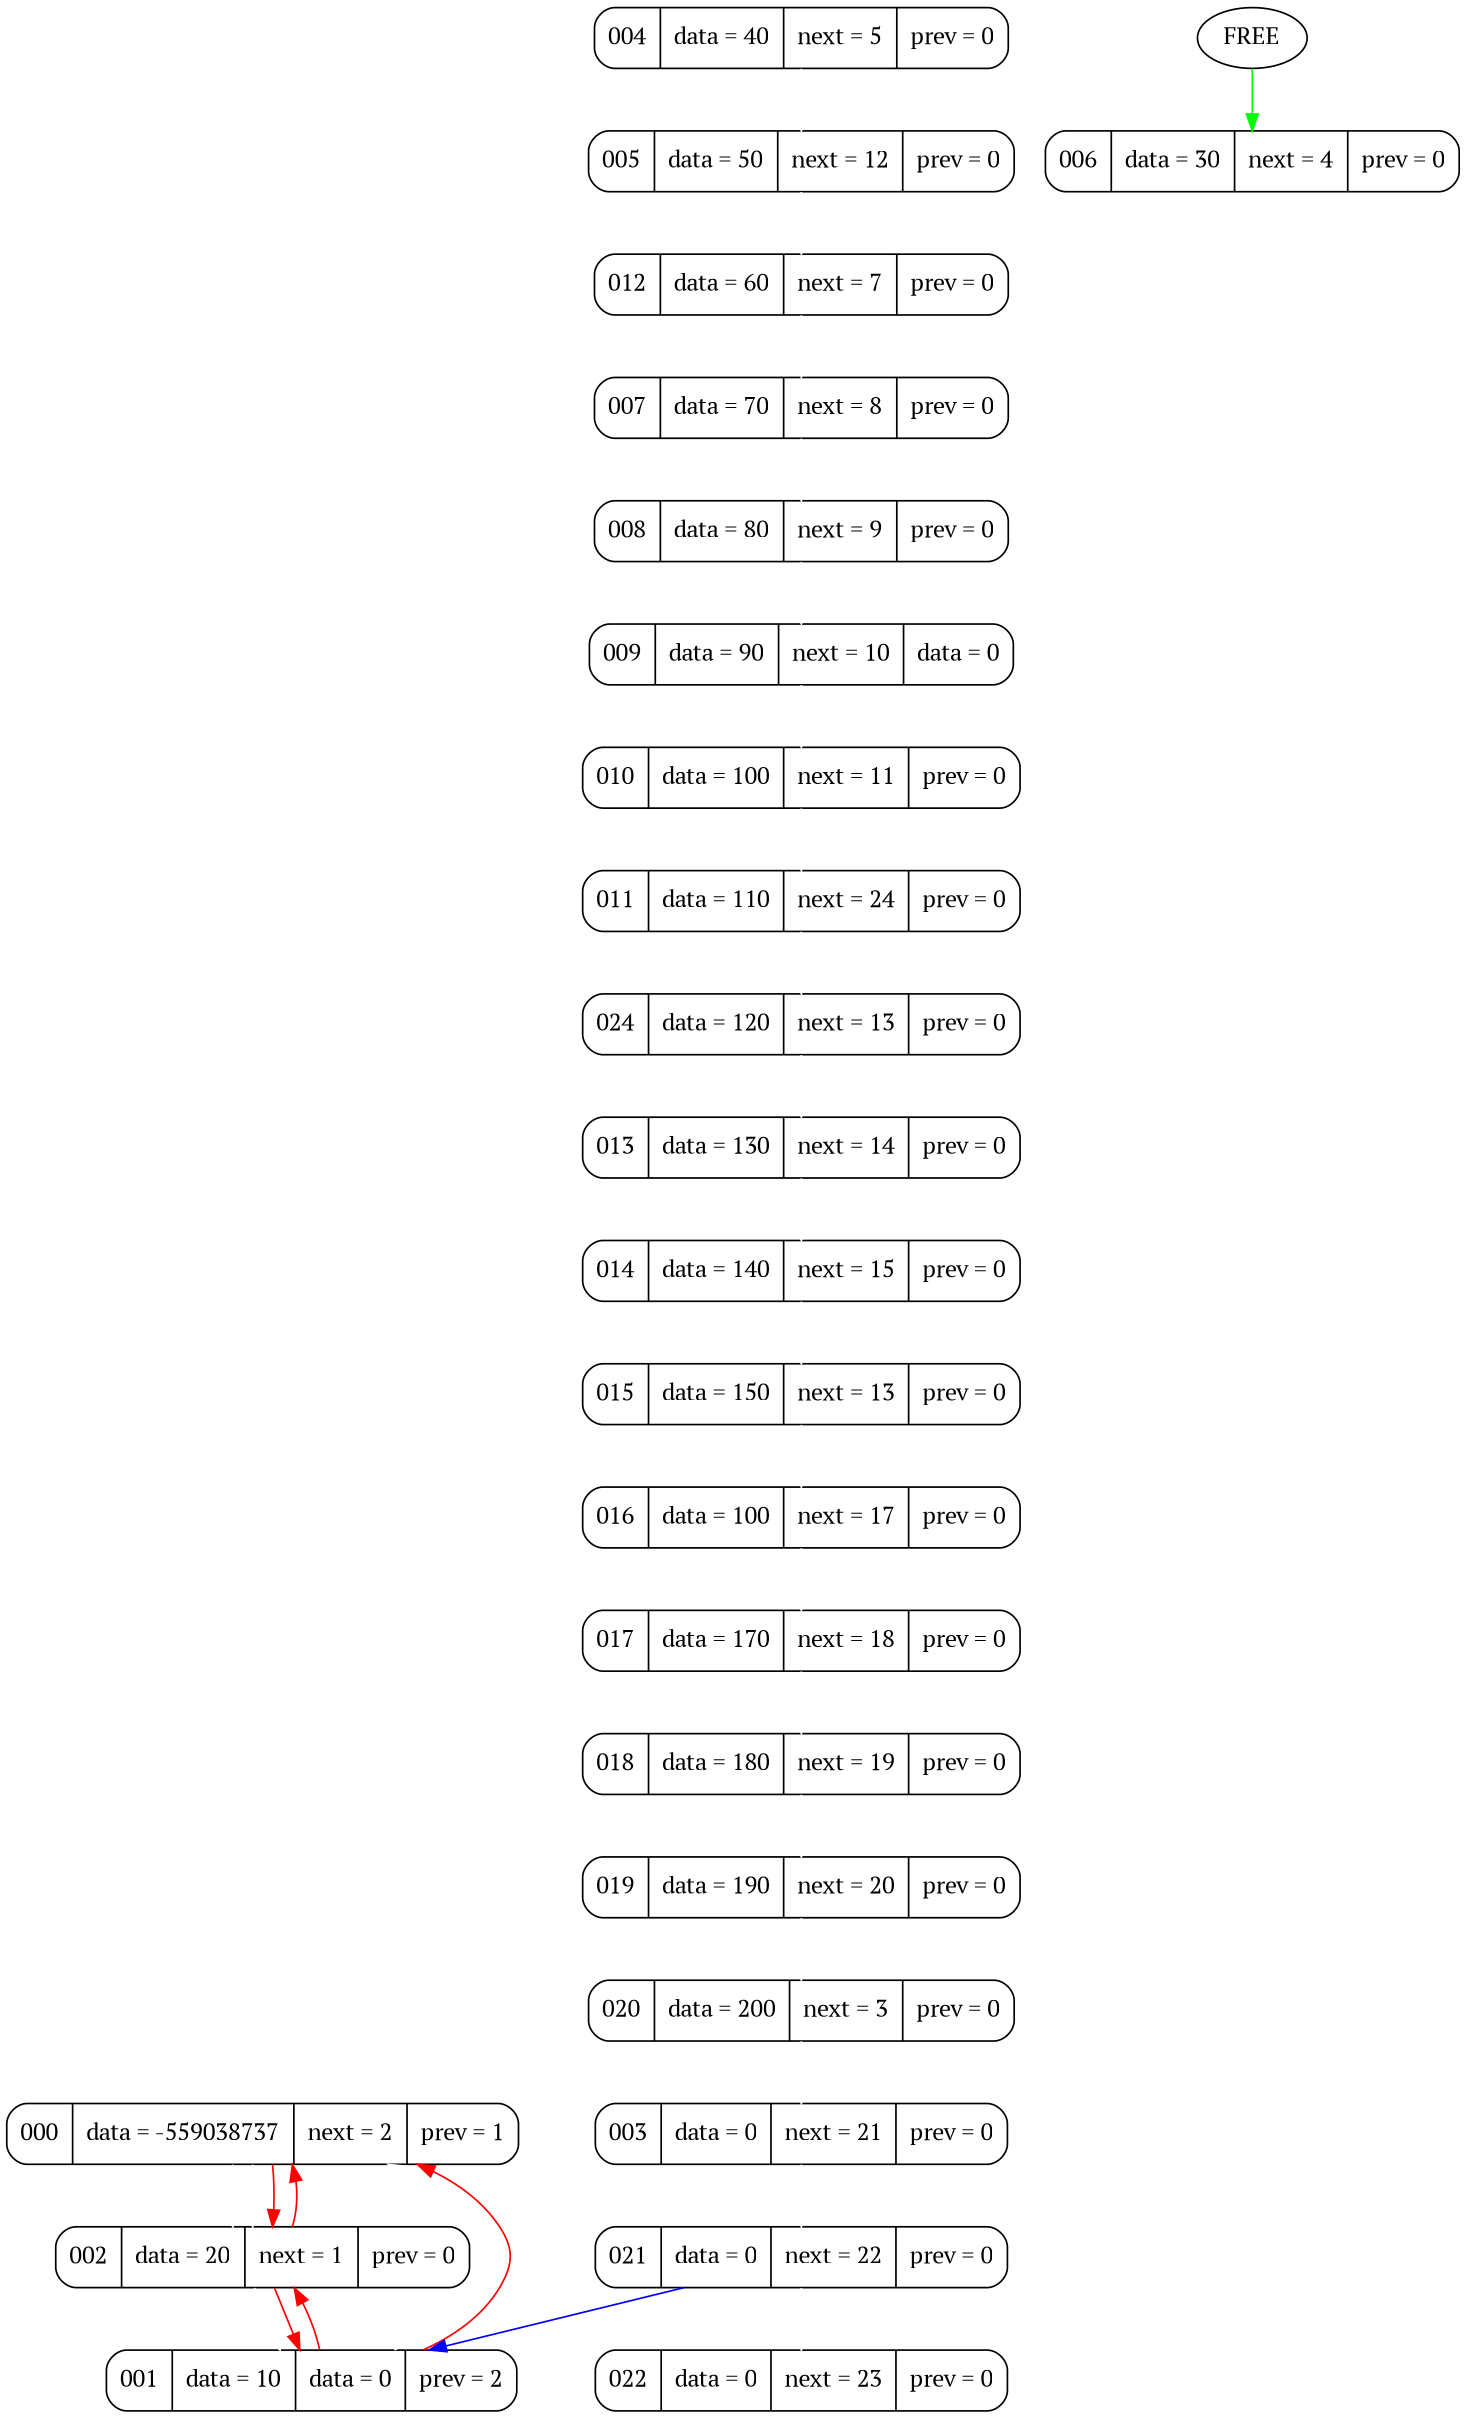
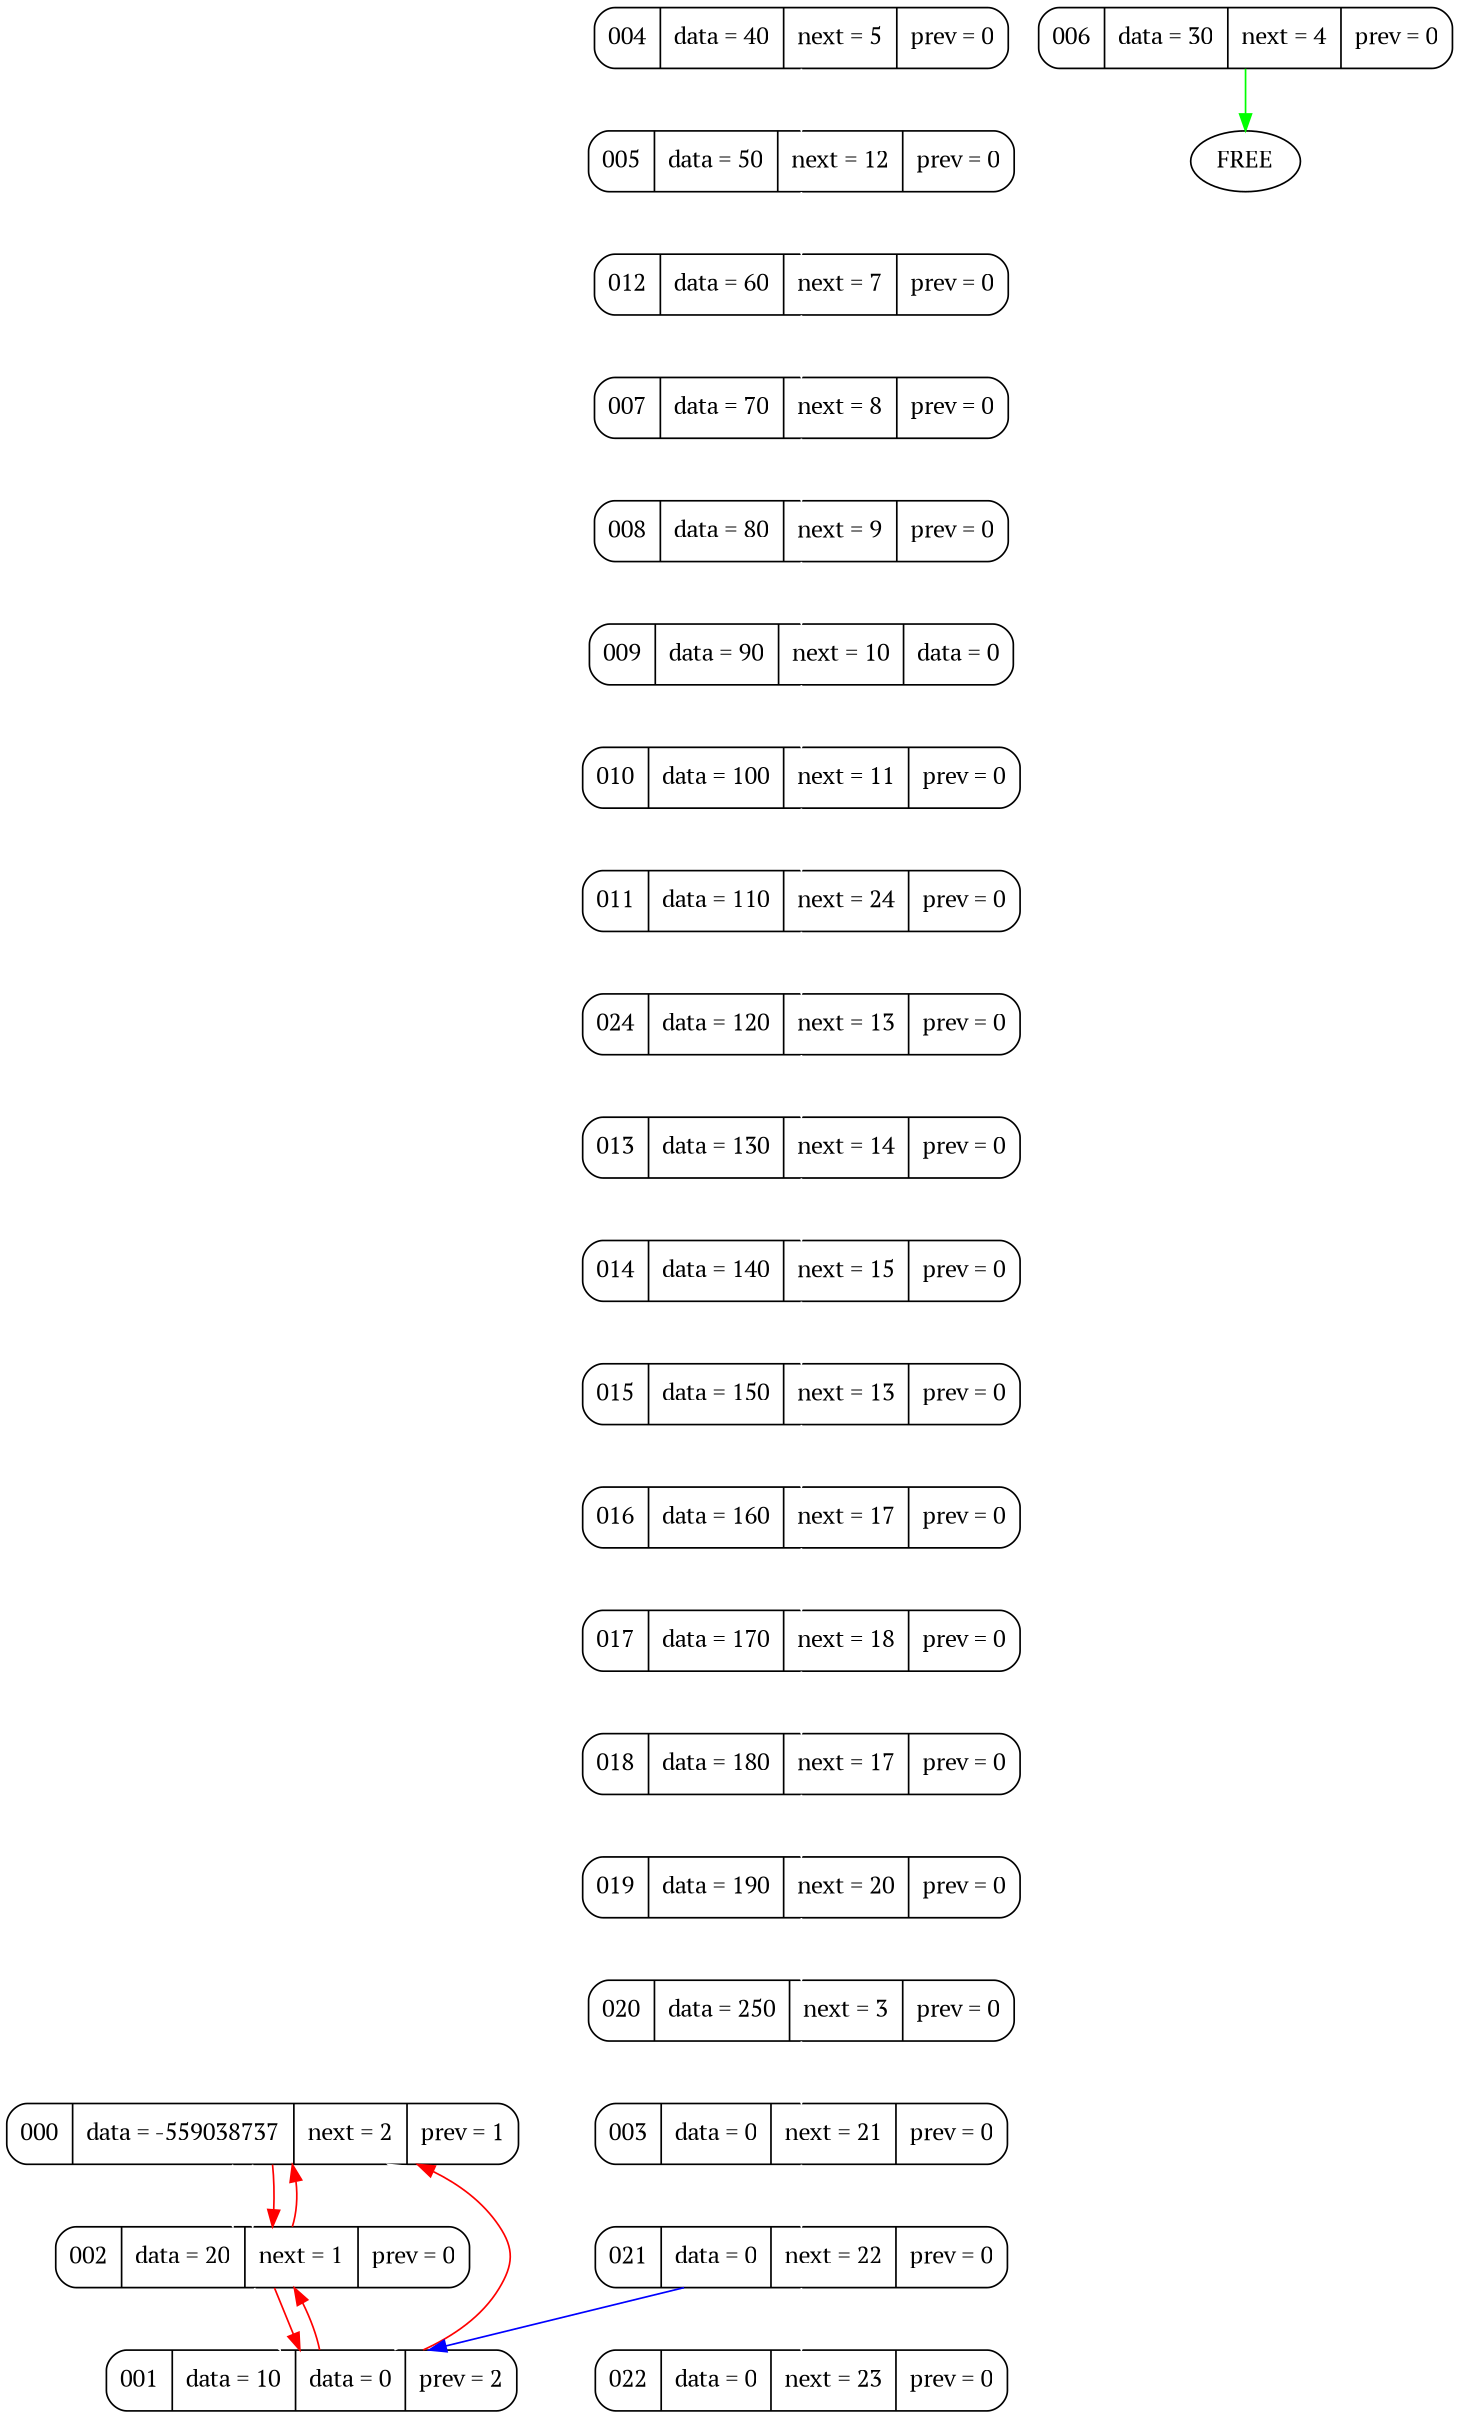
edge "FREE" -> "006": reversed
node "016": text "data = 100" -> "data = 160"
node "018": text "next = 19" -> "next = 17"
node "020": text "data = 200" -> "data = 250"
